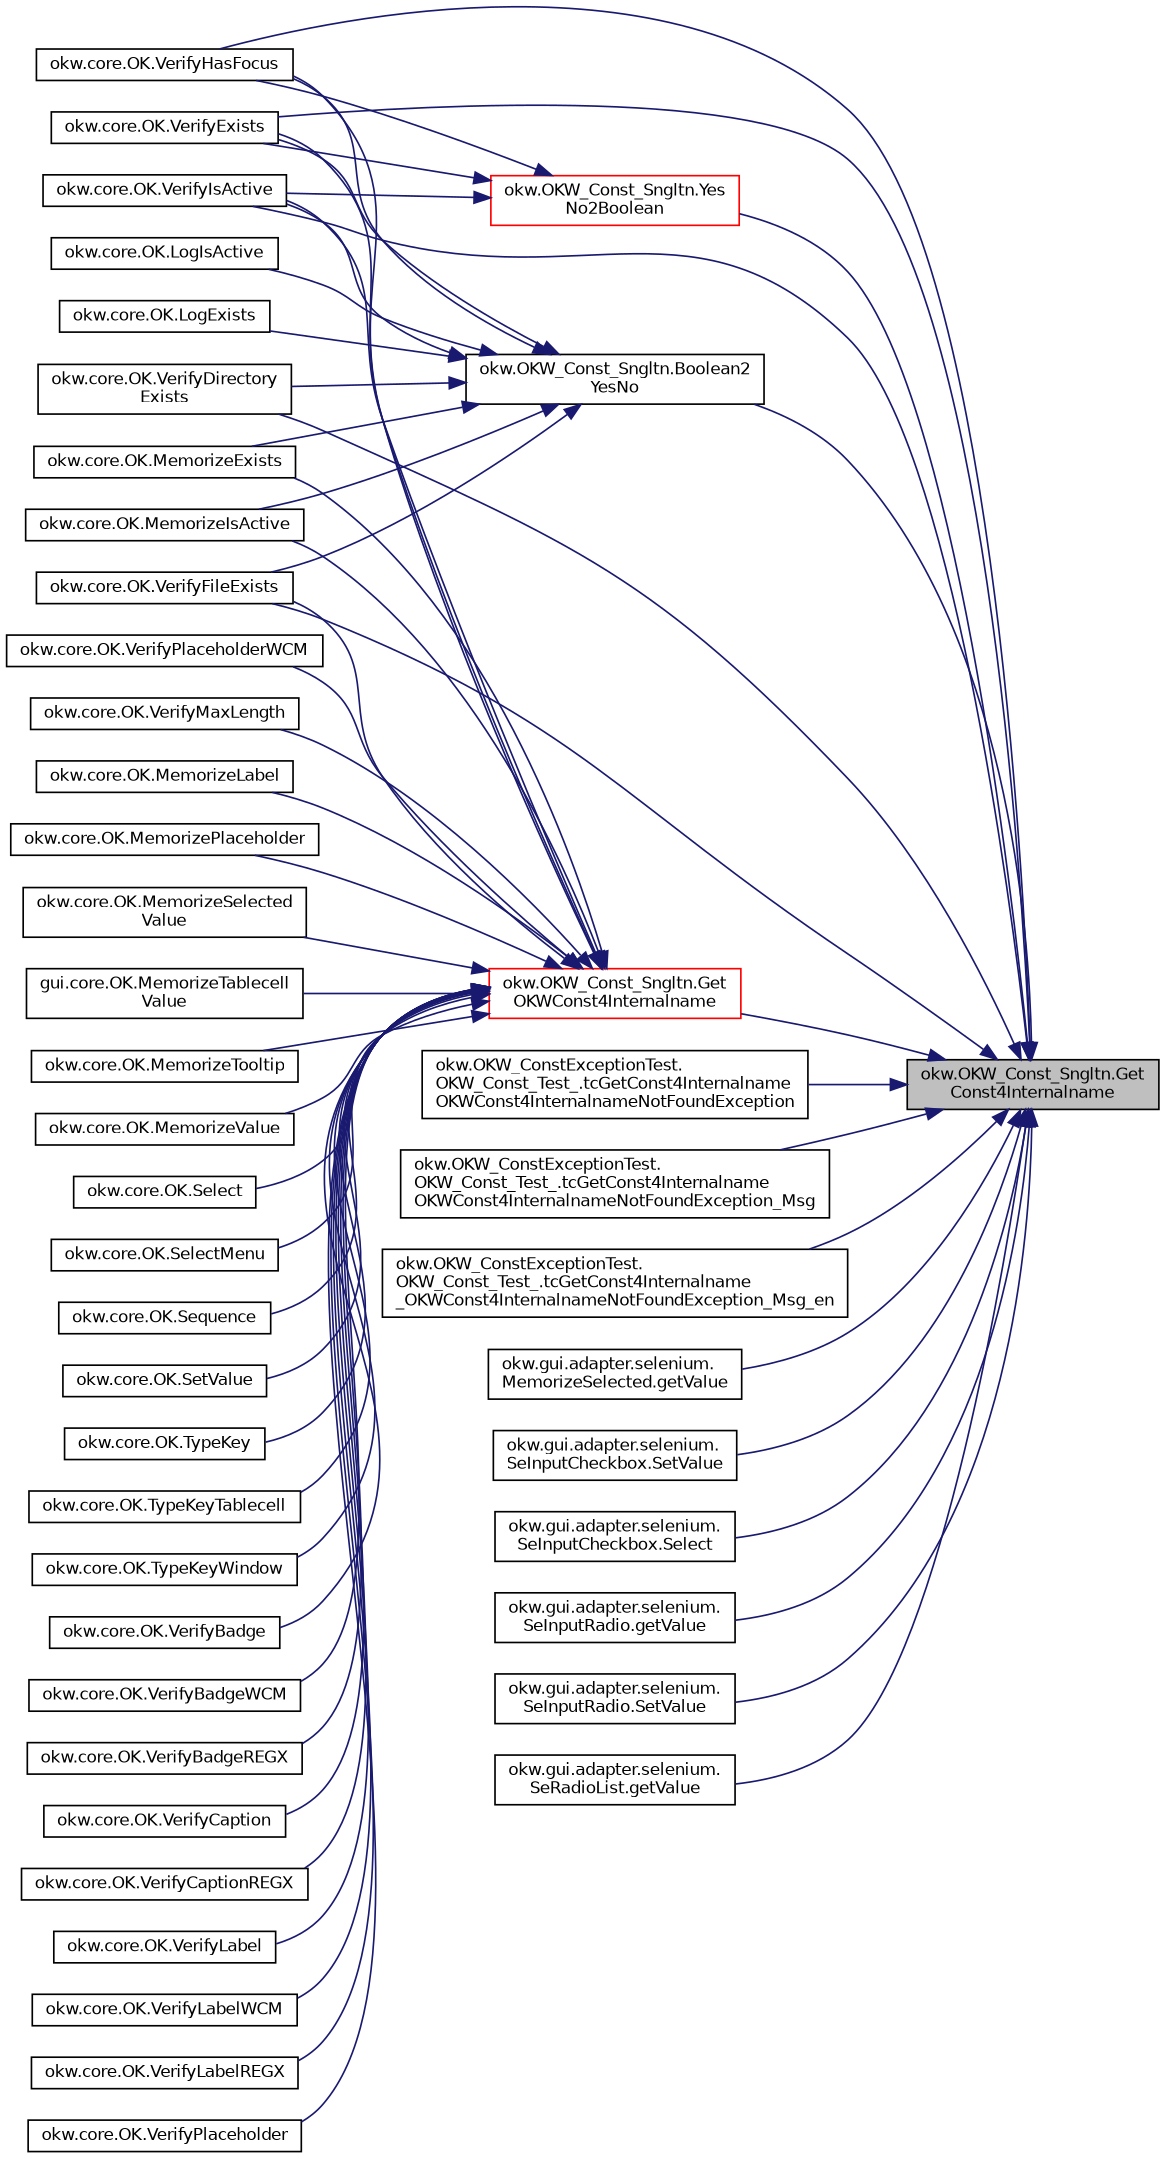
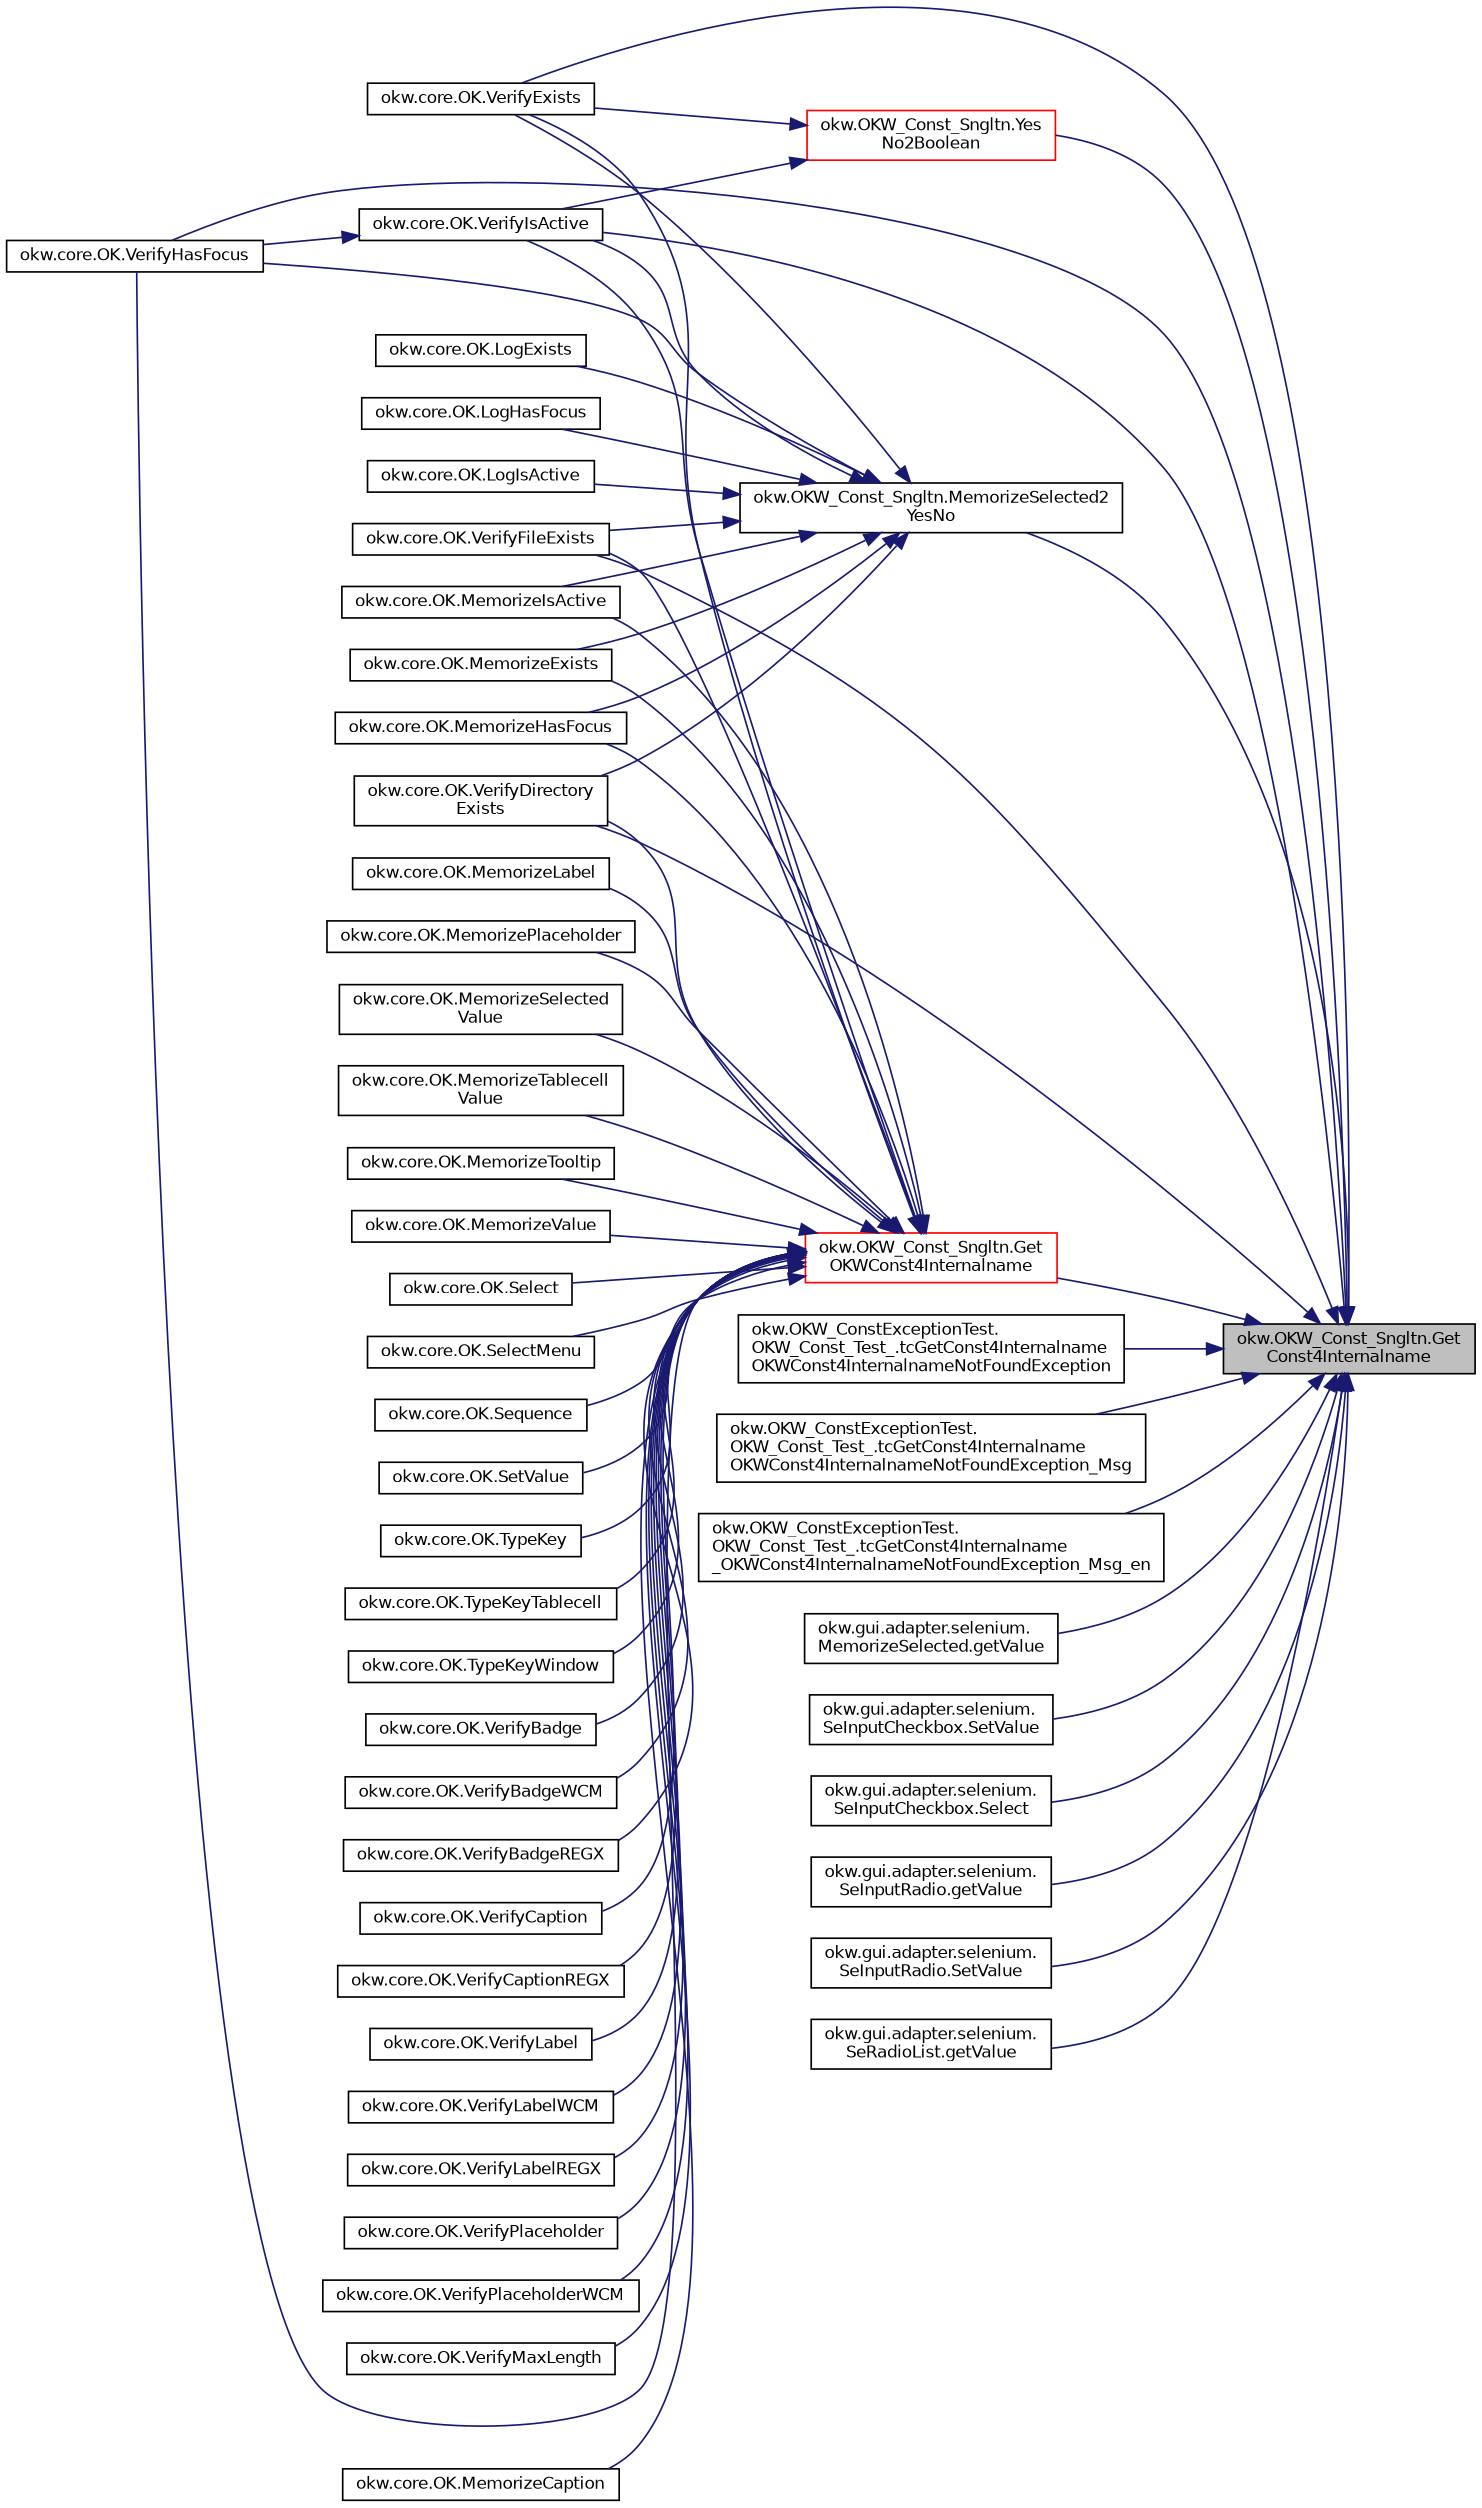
edge "okw.core.OK.VerifyHasFocus" -> "okw.OKW_Const_Sngltn.Yes No2Boolean": now "okw.core.OK.VerifyHasFocus" -> "okw.core.OK.VerifyIsActive"
node "okw.OKW_Const_Sngltn.Boolean2 YesNo": label "okw.OKW_Const_Sngltn.Boolean2 YesNo" -> "okw.OKW_Const_Sngltn.MemorizeSelected2 YesNo"
node "okw.core.OK.LogHasFocus": added
node "okw.core.OK.MemorizeHasFocus": added
edge "okw.core.OK.VerifyDirectory Exists" -> "okw.OKW_Const_Sngltn.Get OKWConst4Internalname": added
node "gui.core.OK.MemorizeTablecell Value": label "gui.core.OK.MemorizeTablecell Value" -> "okw.core.OK.MemorizeTablecell Value"
node "okw.core.OK.MemorizeCaption": added
